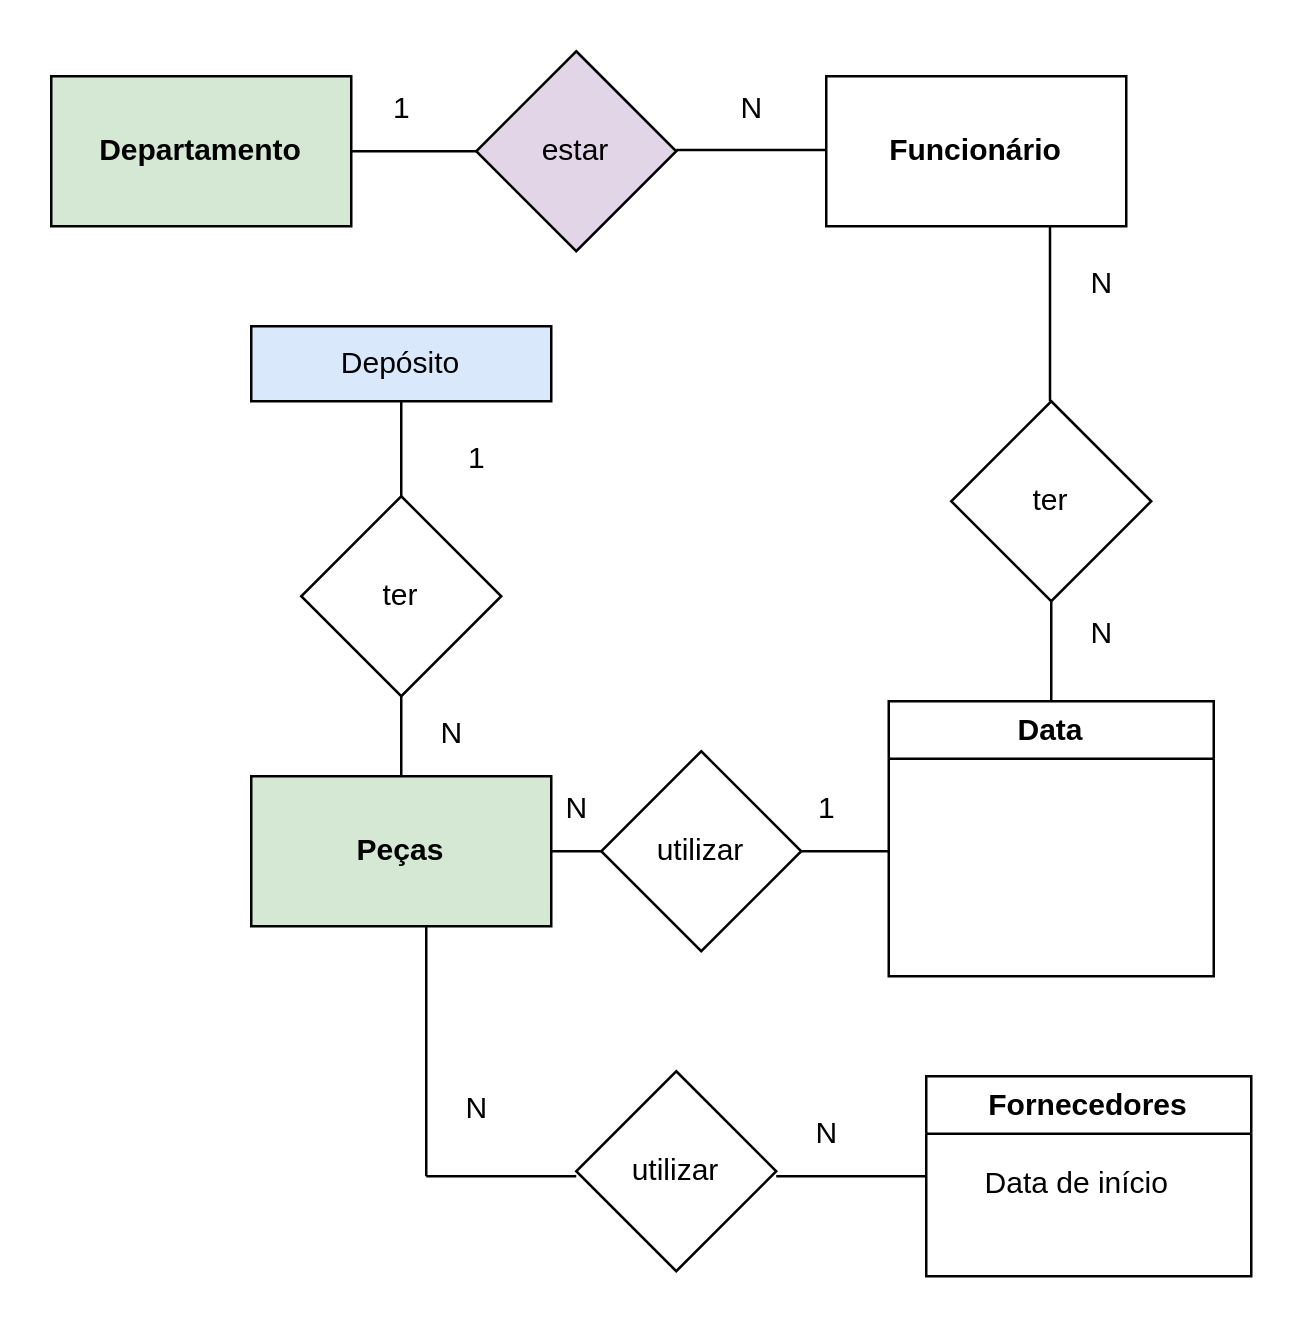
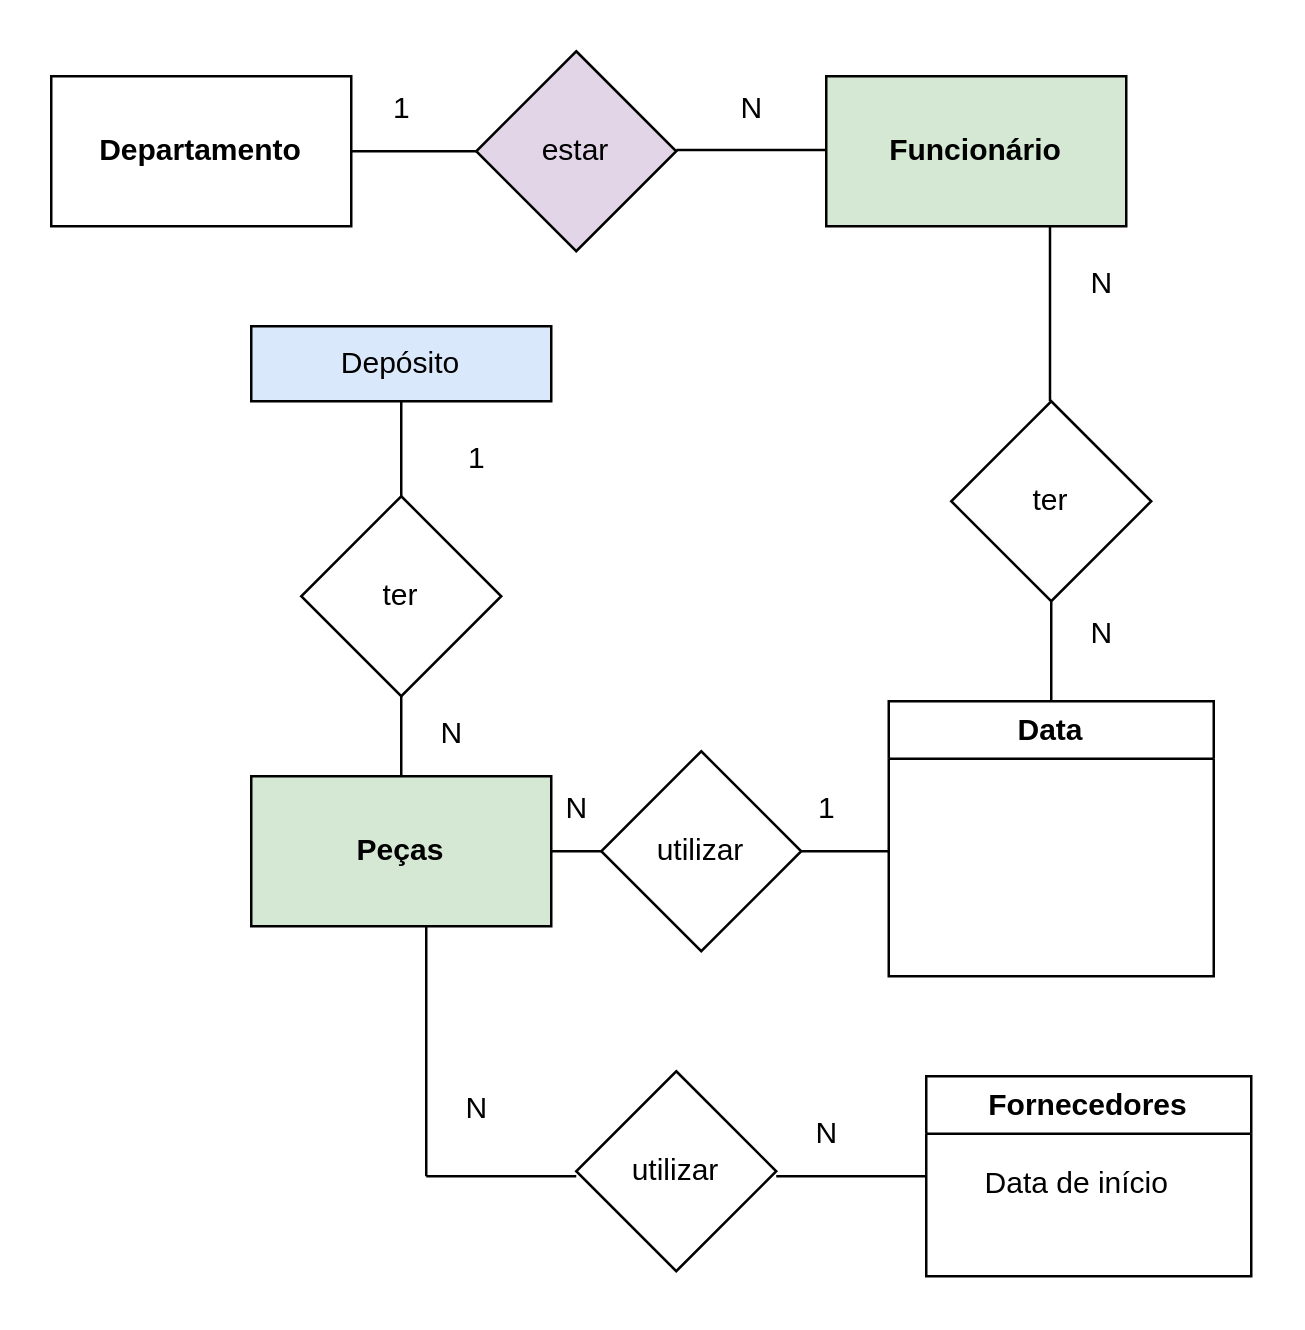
node "Departamento": fillcolor #d5e8d4 -> #ffffff
node "Funcionário": fillcolor #ffffff -> #d5e8d4
